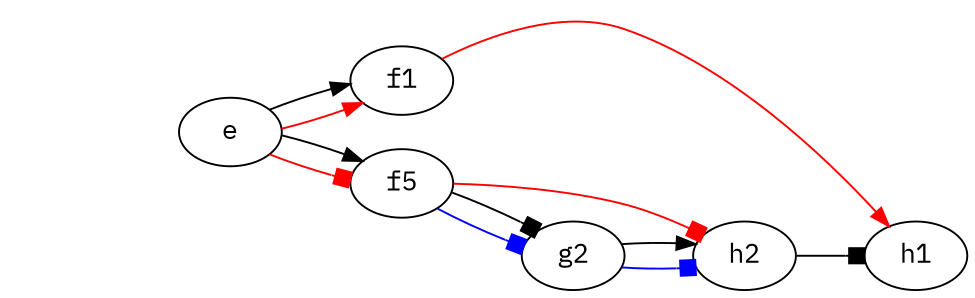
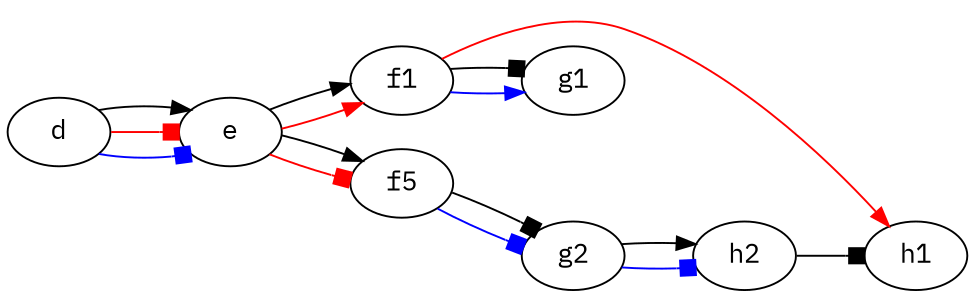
node "g1": added
node "d": added
edge "f5" -> "h2": removed
